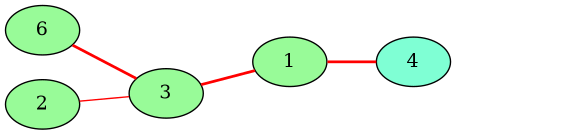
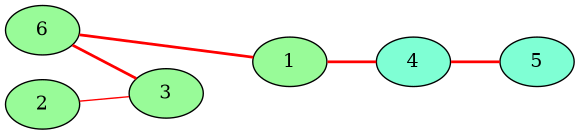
node "5": added
edge "1" -- "3": now "1" -- "6"
